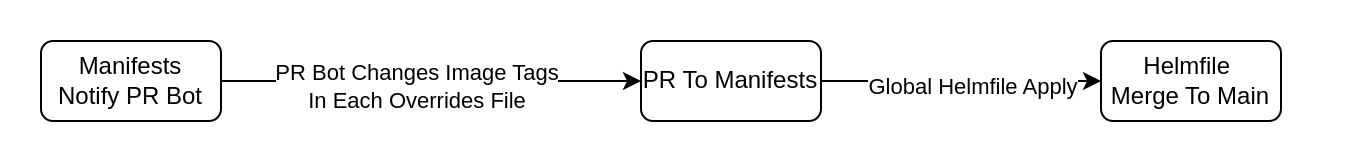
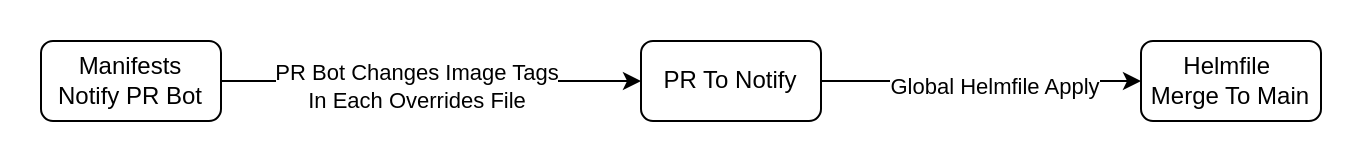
node "PR To Manifests": label "PR To Manifests" -> "PR To Notify"
node "Helmfile Merge To Main": moved (1191, 81) -> (1231, 81)
